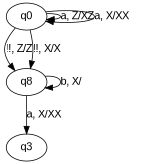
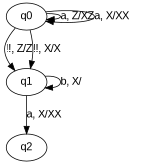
node "q8": label "q8" -> "q1"
node "q3": label "q3" -> "q2"
